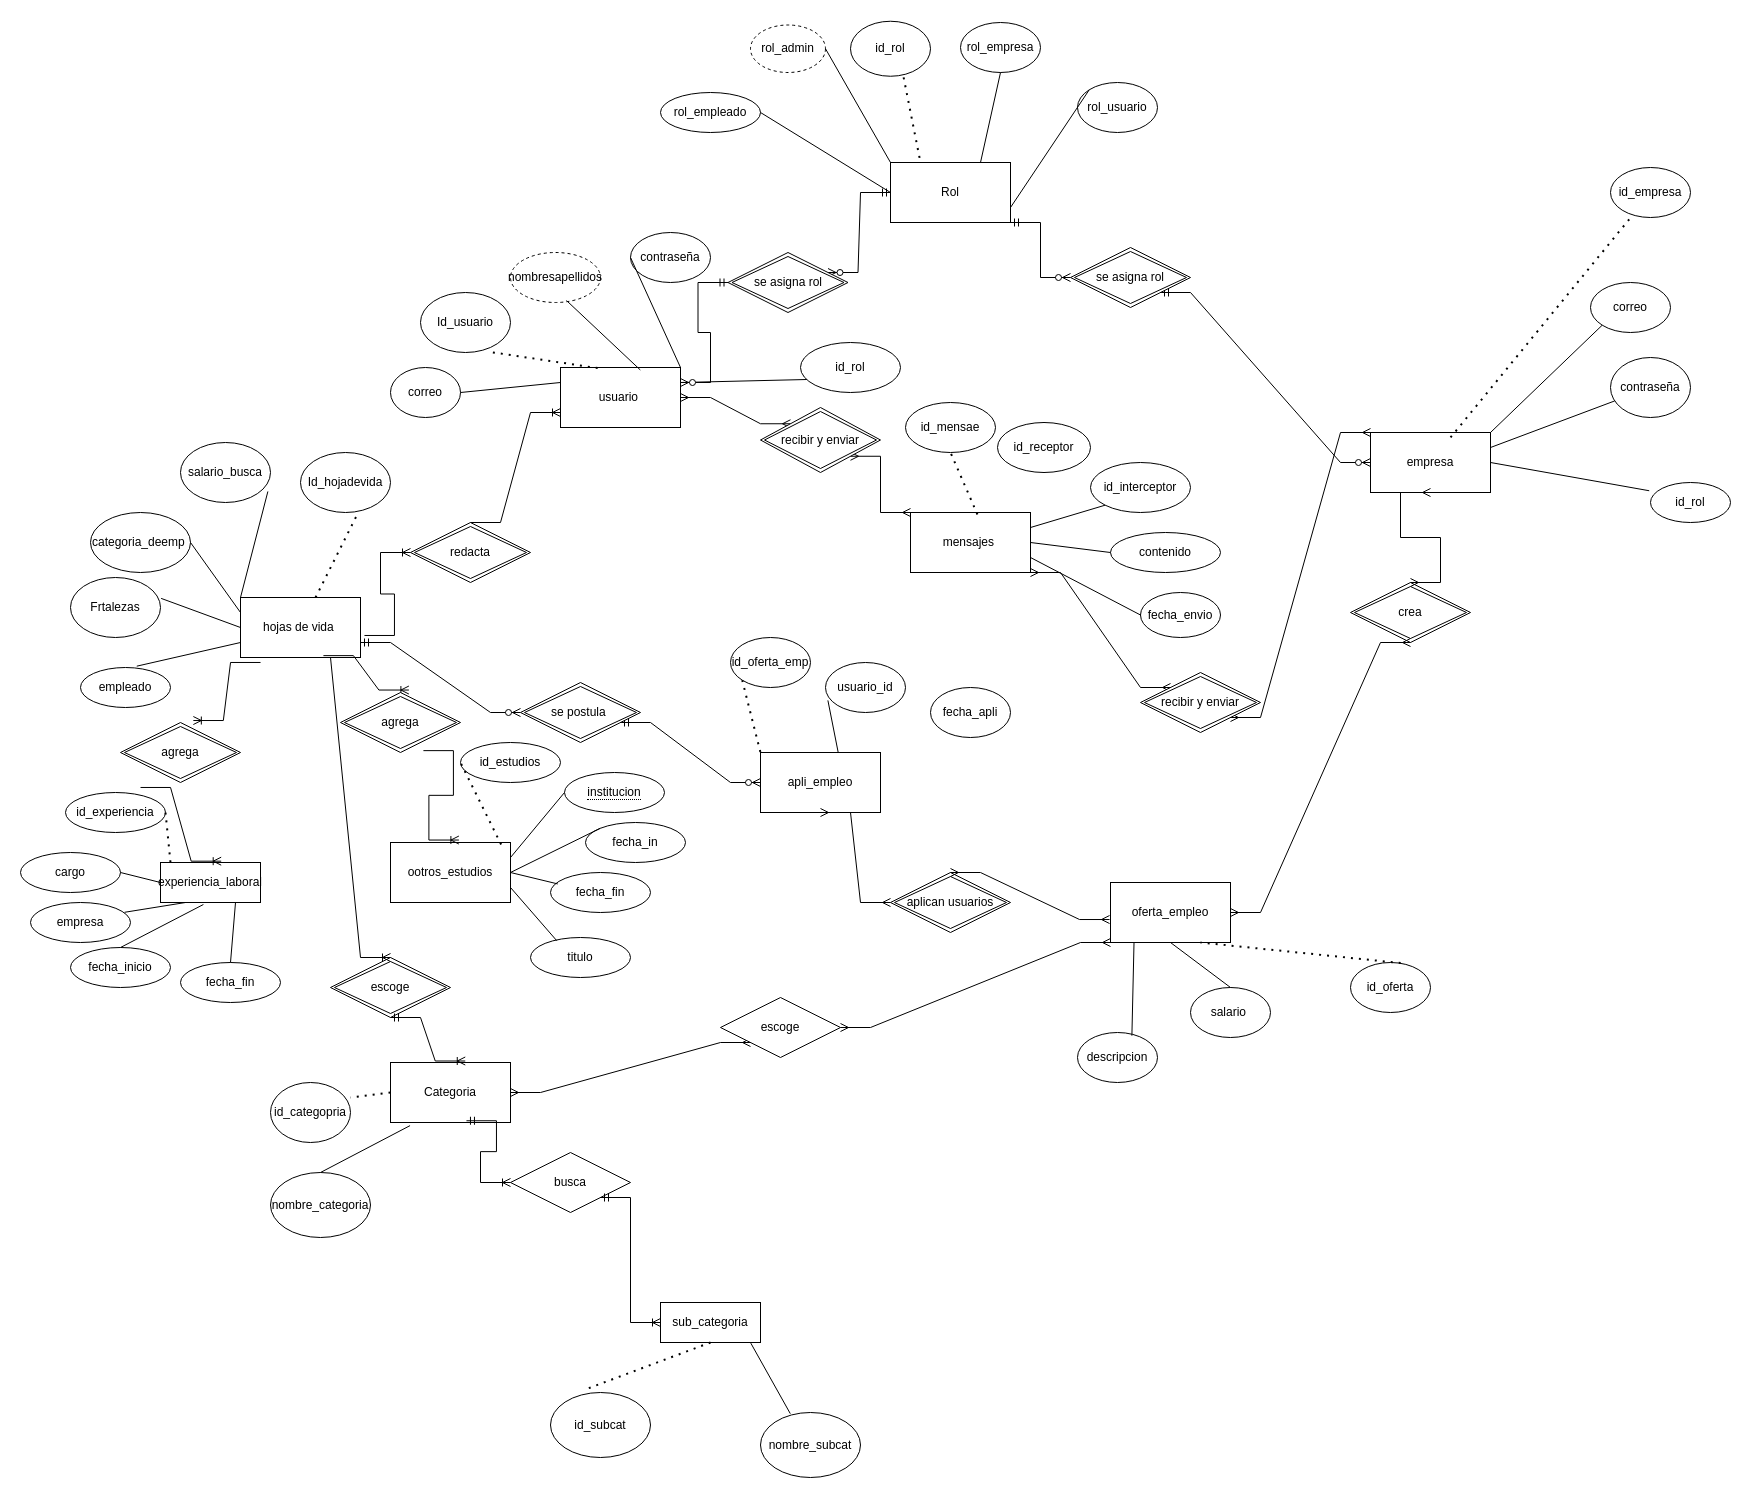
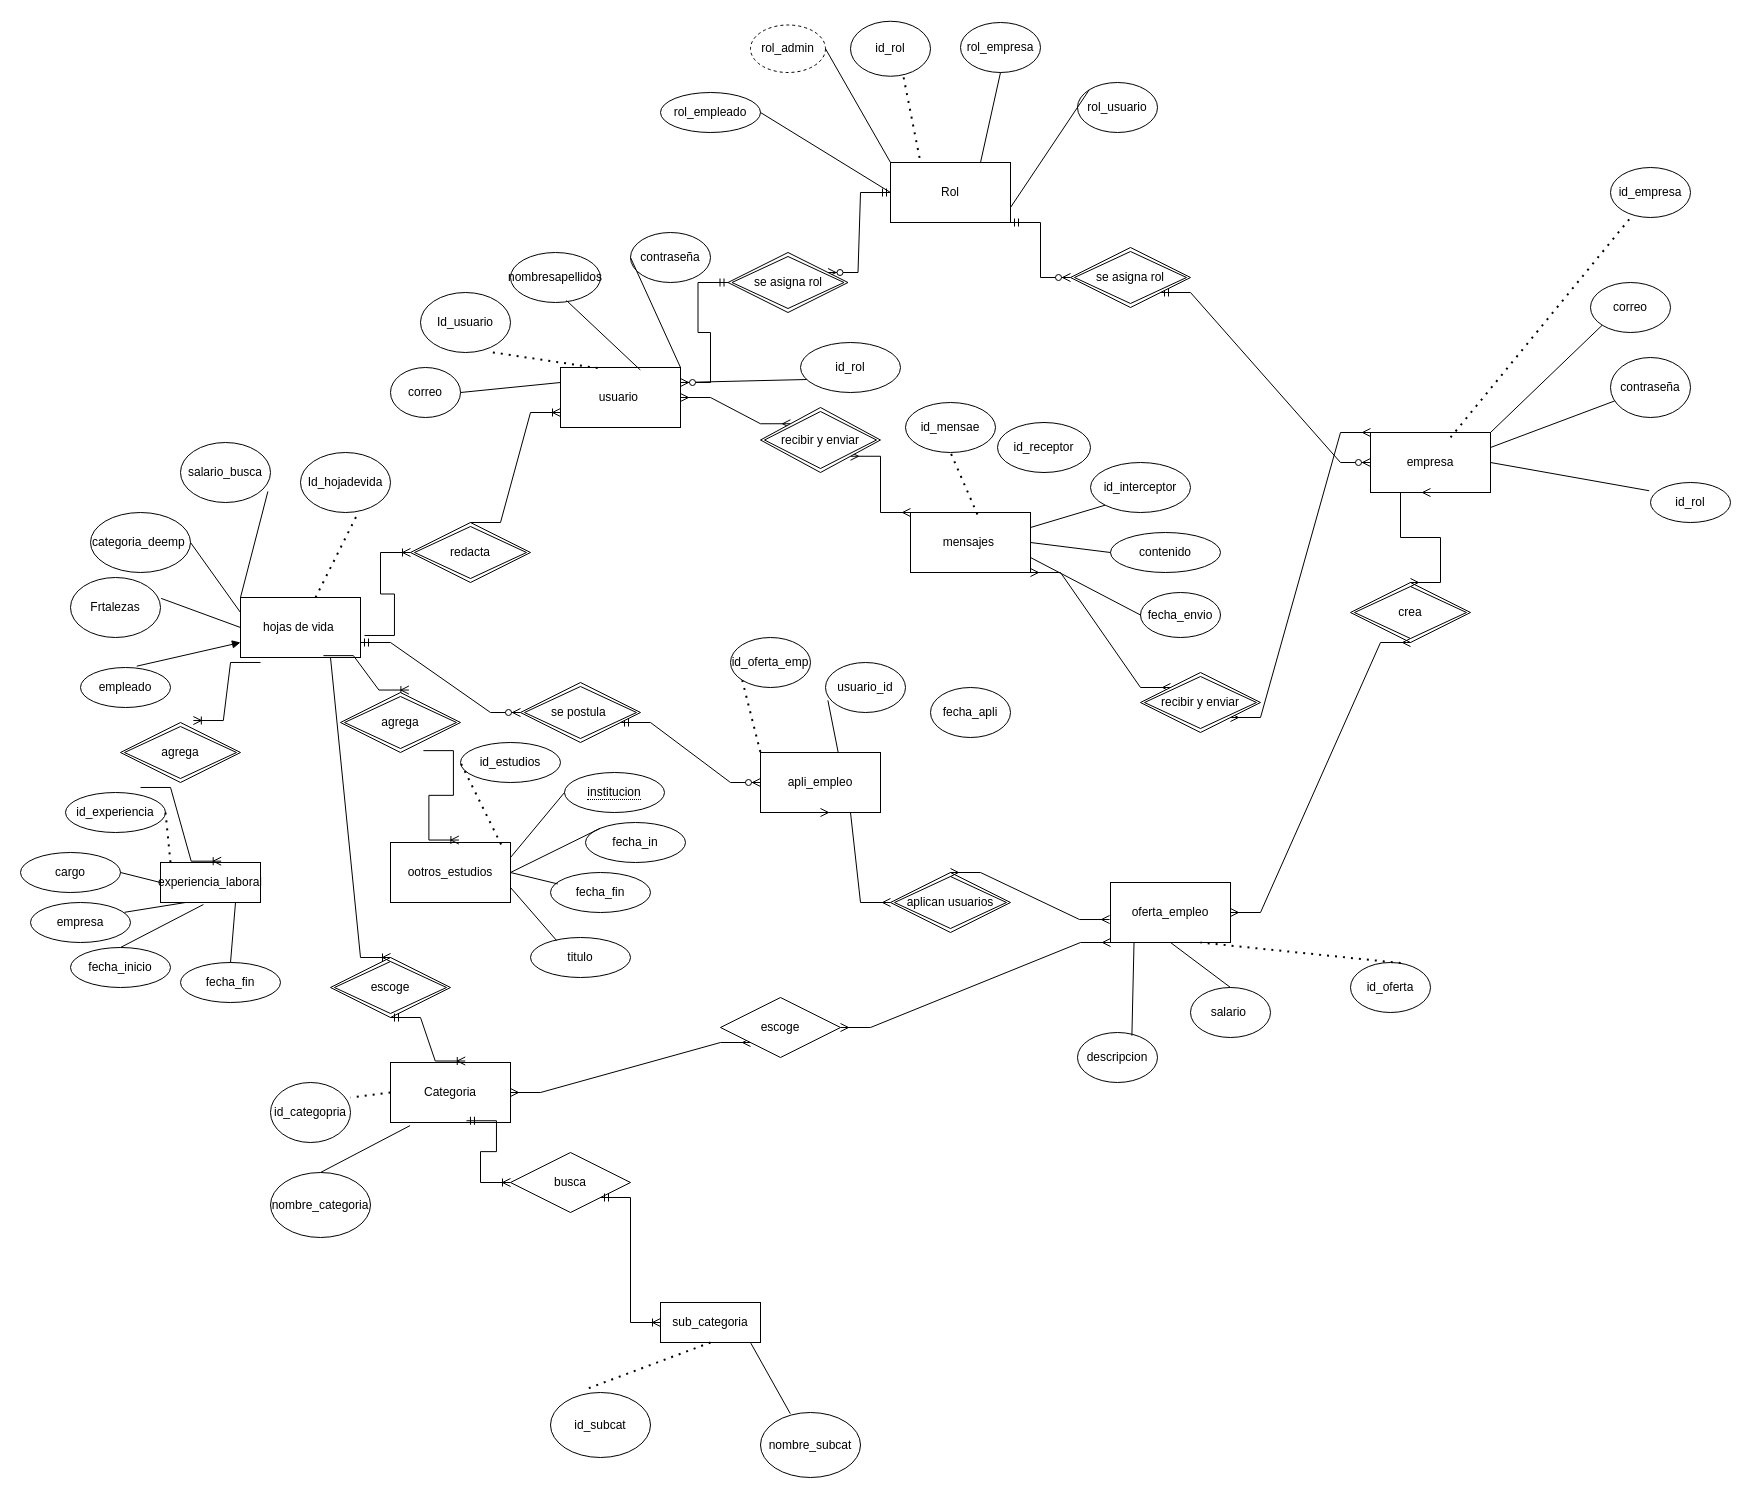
node "nombresapellidos": style dashed -> solid
edge "hojas de vida" -- "empleado": arrowhead none -> block
